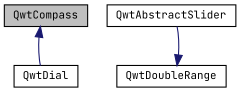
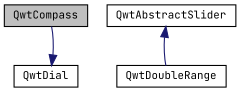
edge "QwtAbstractSlider" -> "QwtDoubleRange": reversed
edge "QwtDial" -> "QwtCompass": reversed
